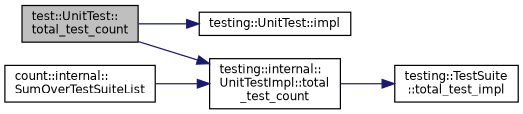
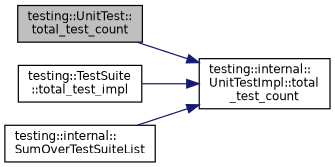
node "test::UnitTest:: total_test_count": label "test::UnitTest:: total_test_count" -> "testing::UnitTest:: total_test_count"
node "testing::UnitTest::impl": removed
node "count::internal:: SumOverTestSuiteList": label "count::internal:: SumOverTestSuiteList" -> "testing::internal:: SumOverTestSuiteList"
edge "testing::internal:: UnitTestImpl::total _test_count" -> "testing::TestSuite ::total_test_impl": reversed
